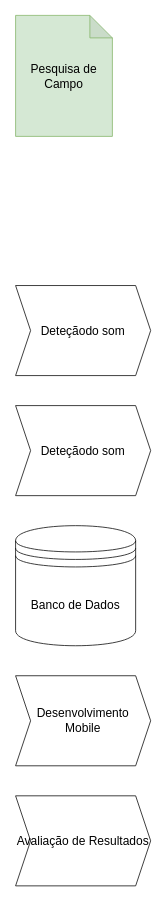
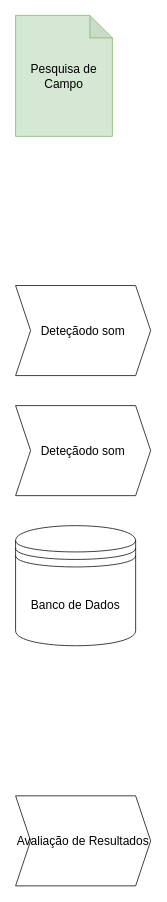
node "Desenvolvimento Mobile": removed
